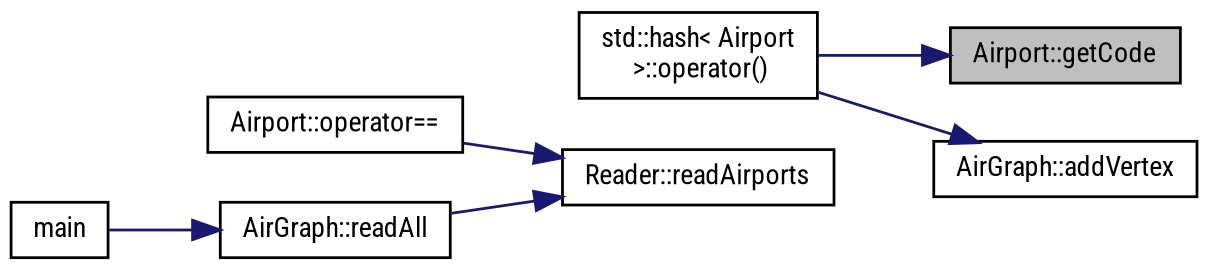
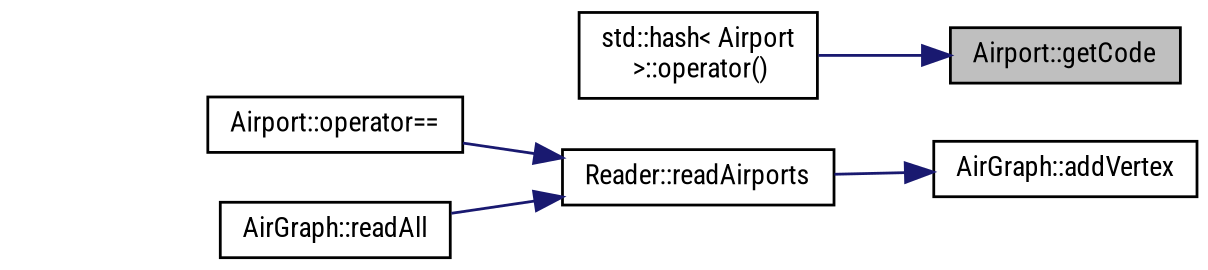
edge "std::hash< Airport >::operator()" -> "AirGraph::addVertex": now "Reader::readAirports" -> "AirGraph::addVertex"
node "main": removed
